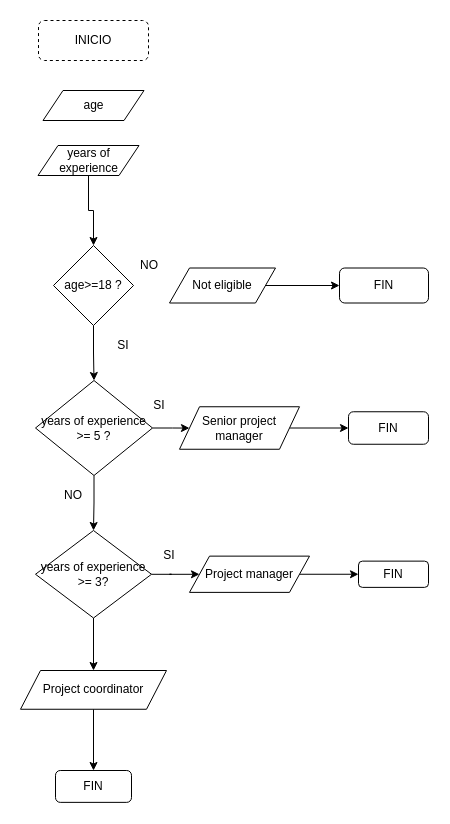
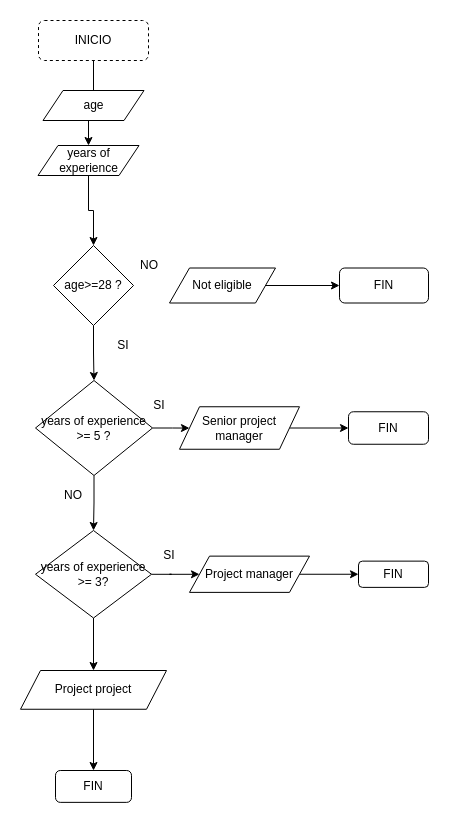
edge "INICIO" -> "years of experience": added
node "age>=18 ?": label "age>=18 ?" -> "age>=28 ?"
node "Project coordinator": label "Project coordinator" -> "Project project"
